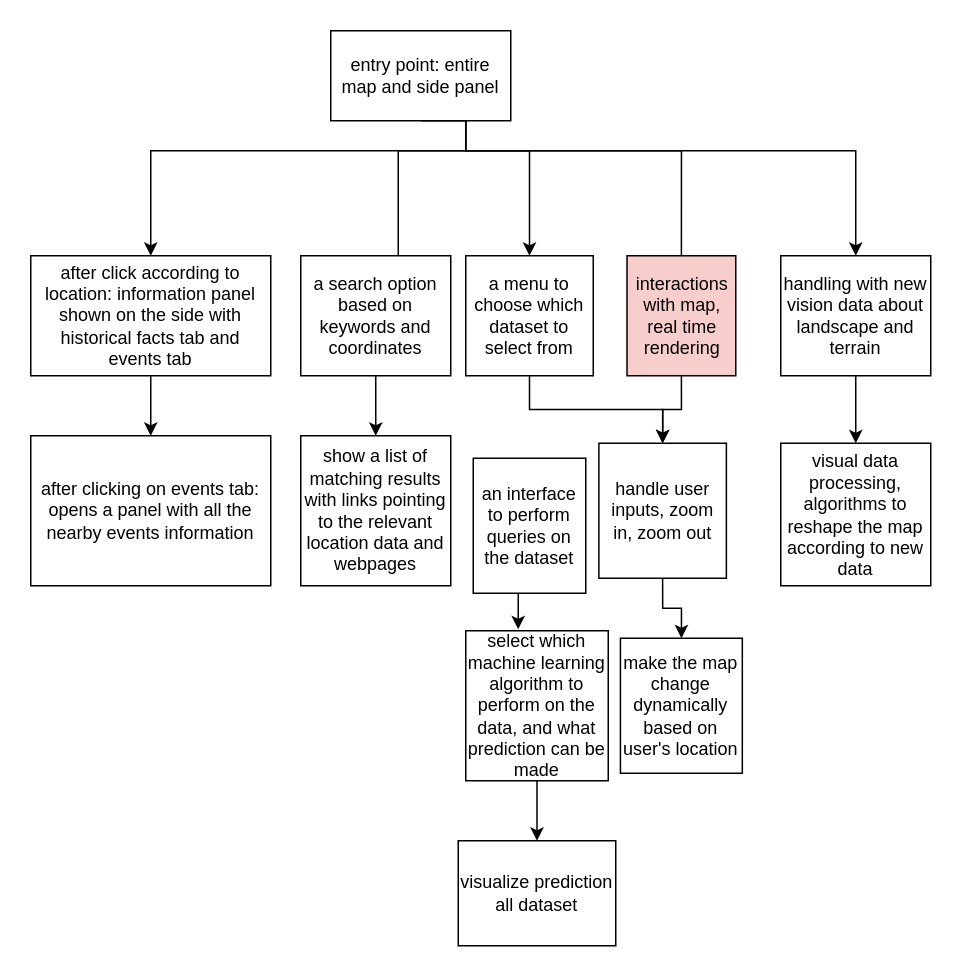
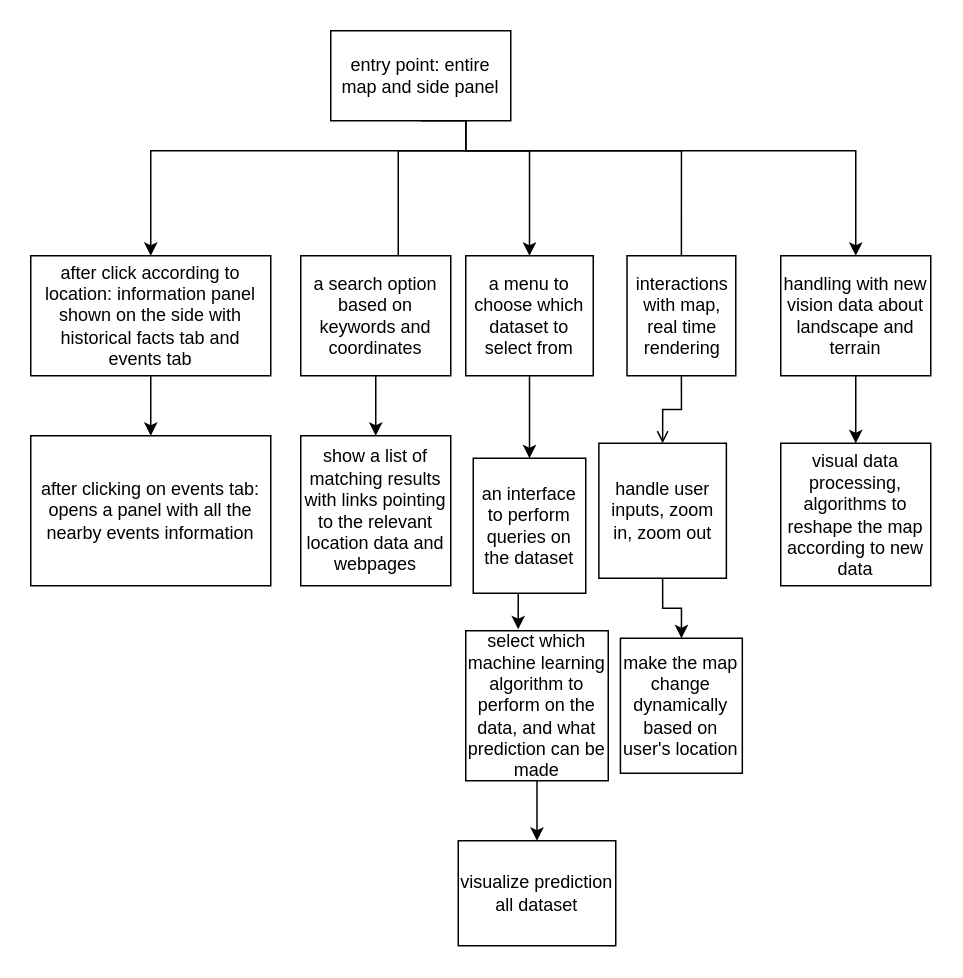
node "interactions with map, real time rendering": fillcolor #f8cecc -> #ffffff
edge "a menu to choose which dataset to select from" -> "handle user inputs, zoom in, zoom out": now "a menu to choose which dataset to select from" -> "an interface to perform queries on the dataset"
edge "interactions with map, real time rendering" -> "handle user inputs, zoom in, zoom out": arrowhead classic -> open
